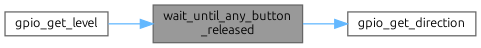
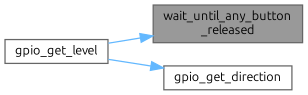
edge "wait_until_any_button _released" -> "gpio_get_direction": now "gpio_get_level" -> "gpio_get_direction"
